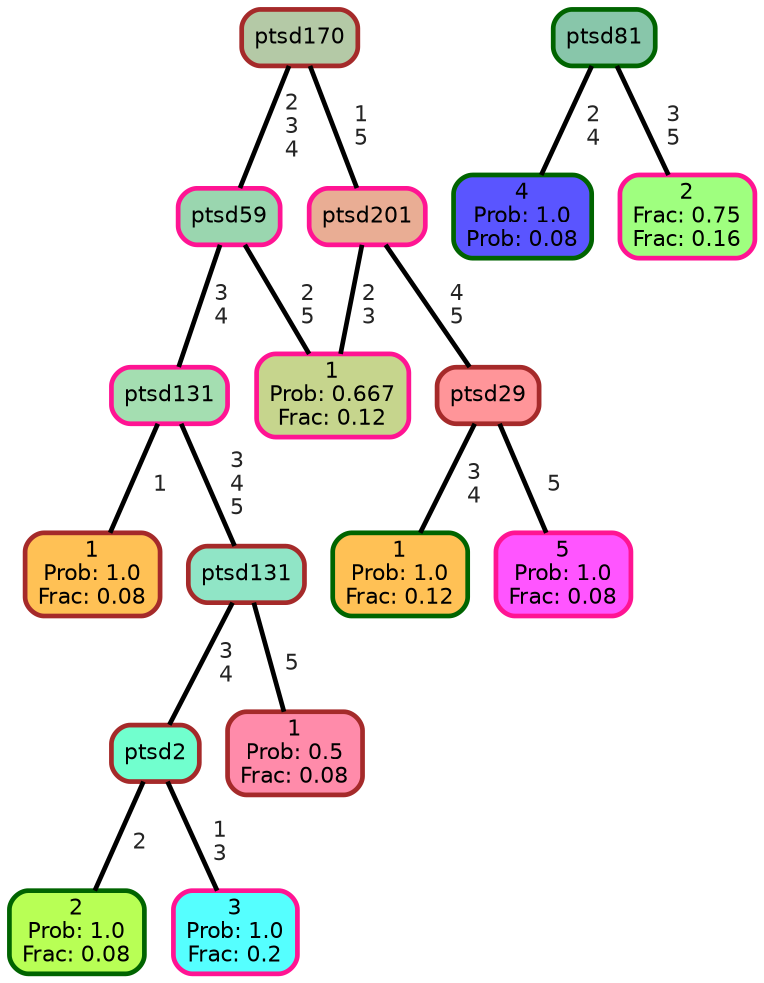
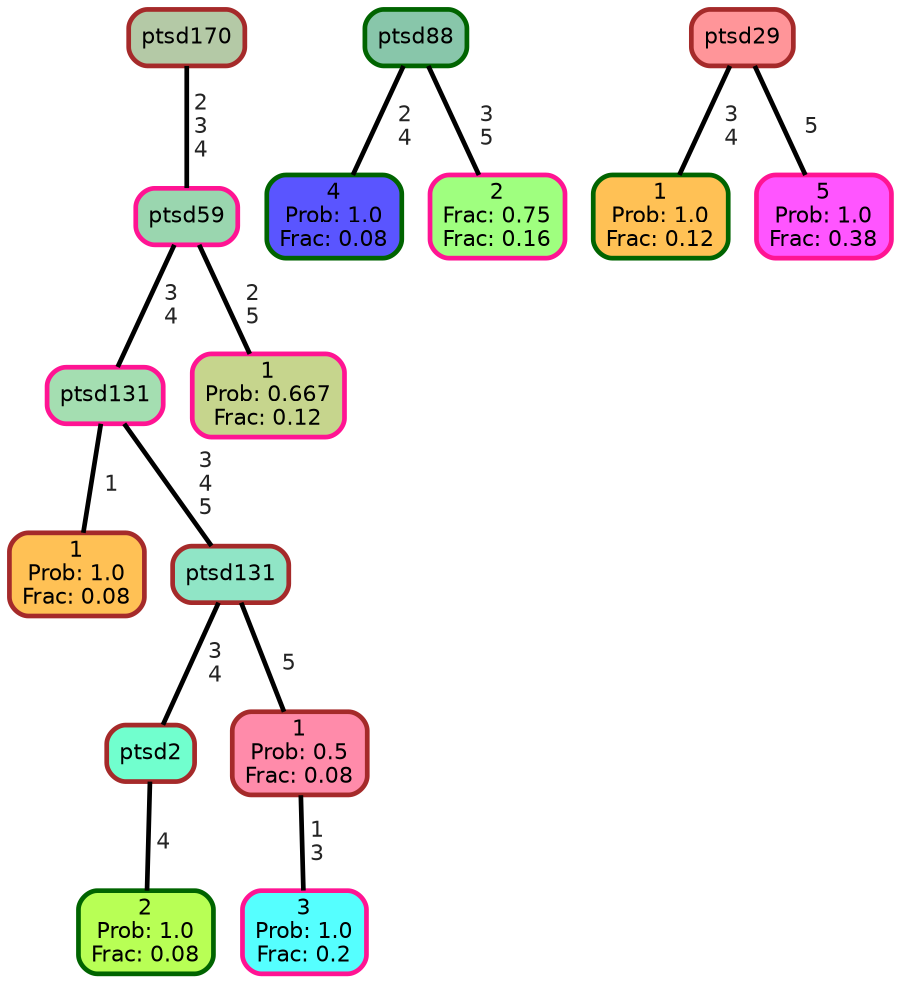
node "ptsd81": label "ptsd81" -> "ptsd88"
node "ptsd201": removed
node "4 Prob: 1.0 Prob: 0.08": label "4 Prob: 1.0 Prob: 0.08" -> "4 Prob: 1.0 Frac: 0.08"
node "5 Prob: 1.0 Frac: 0.08": label "5 Prob: 1.0 Frac: 0.08" -> "5 Prob: 1.0 Frac: 0.38"
edge "ptsd2" -- "3 Prob: 1.0 Frac: 0.2": now "1 Prob: 0.5 Frac: 0.08" -- "3 Prob: 1.0 Frac: 0.2"
edge "ptsd2" -- "2 Prob: 1.0 Frac: 0.08": label " 2" -> " 4"
